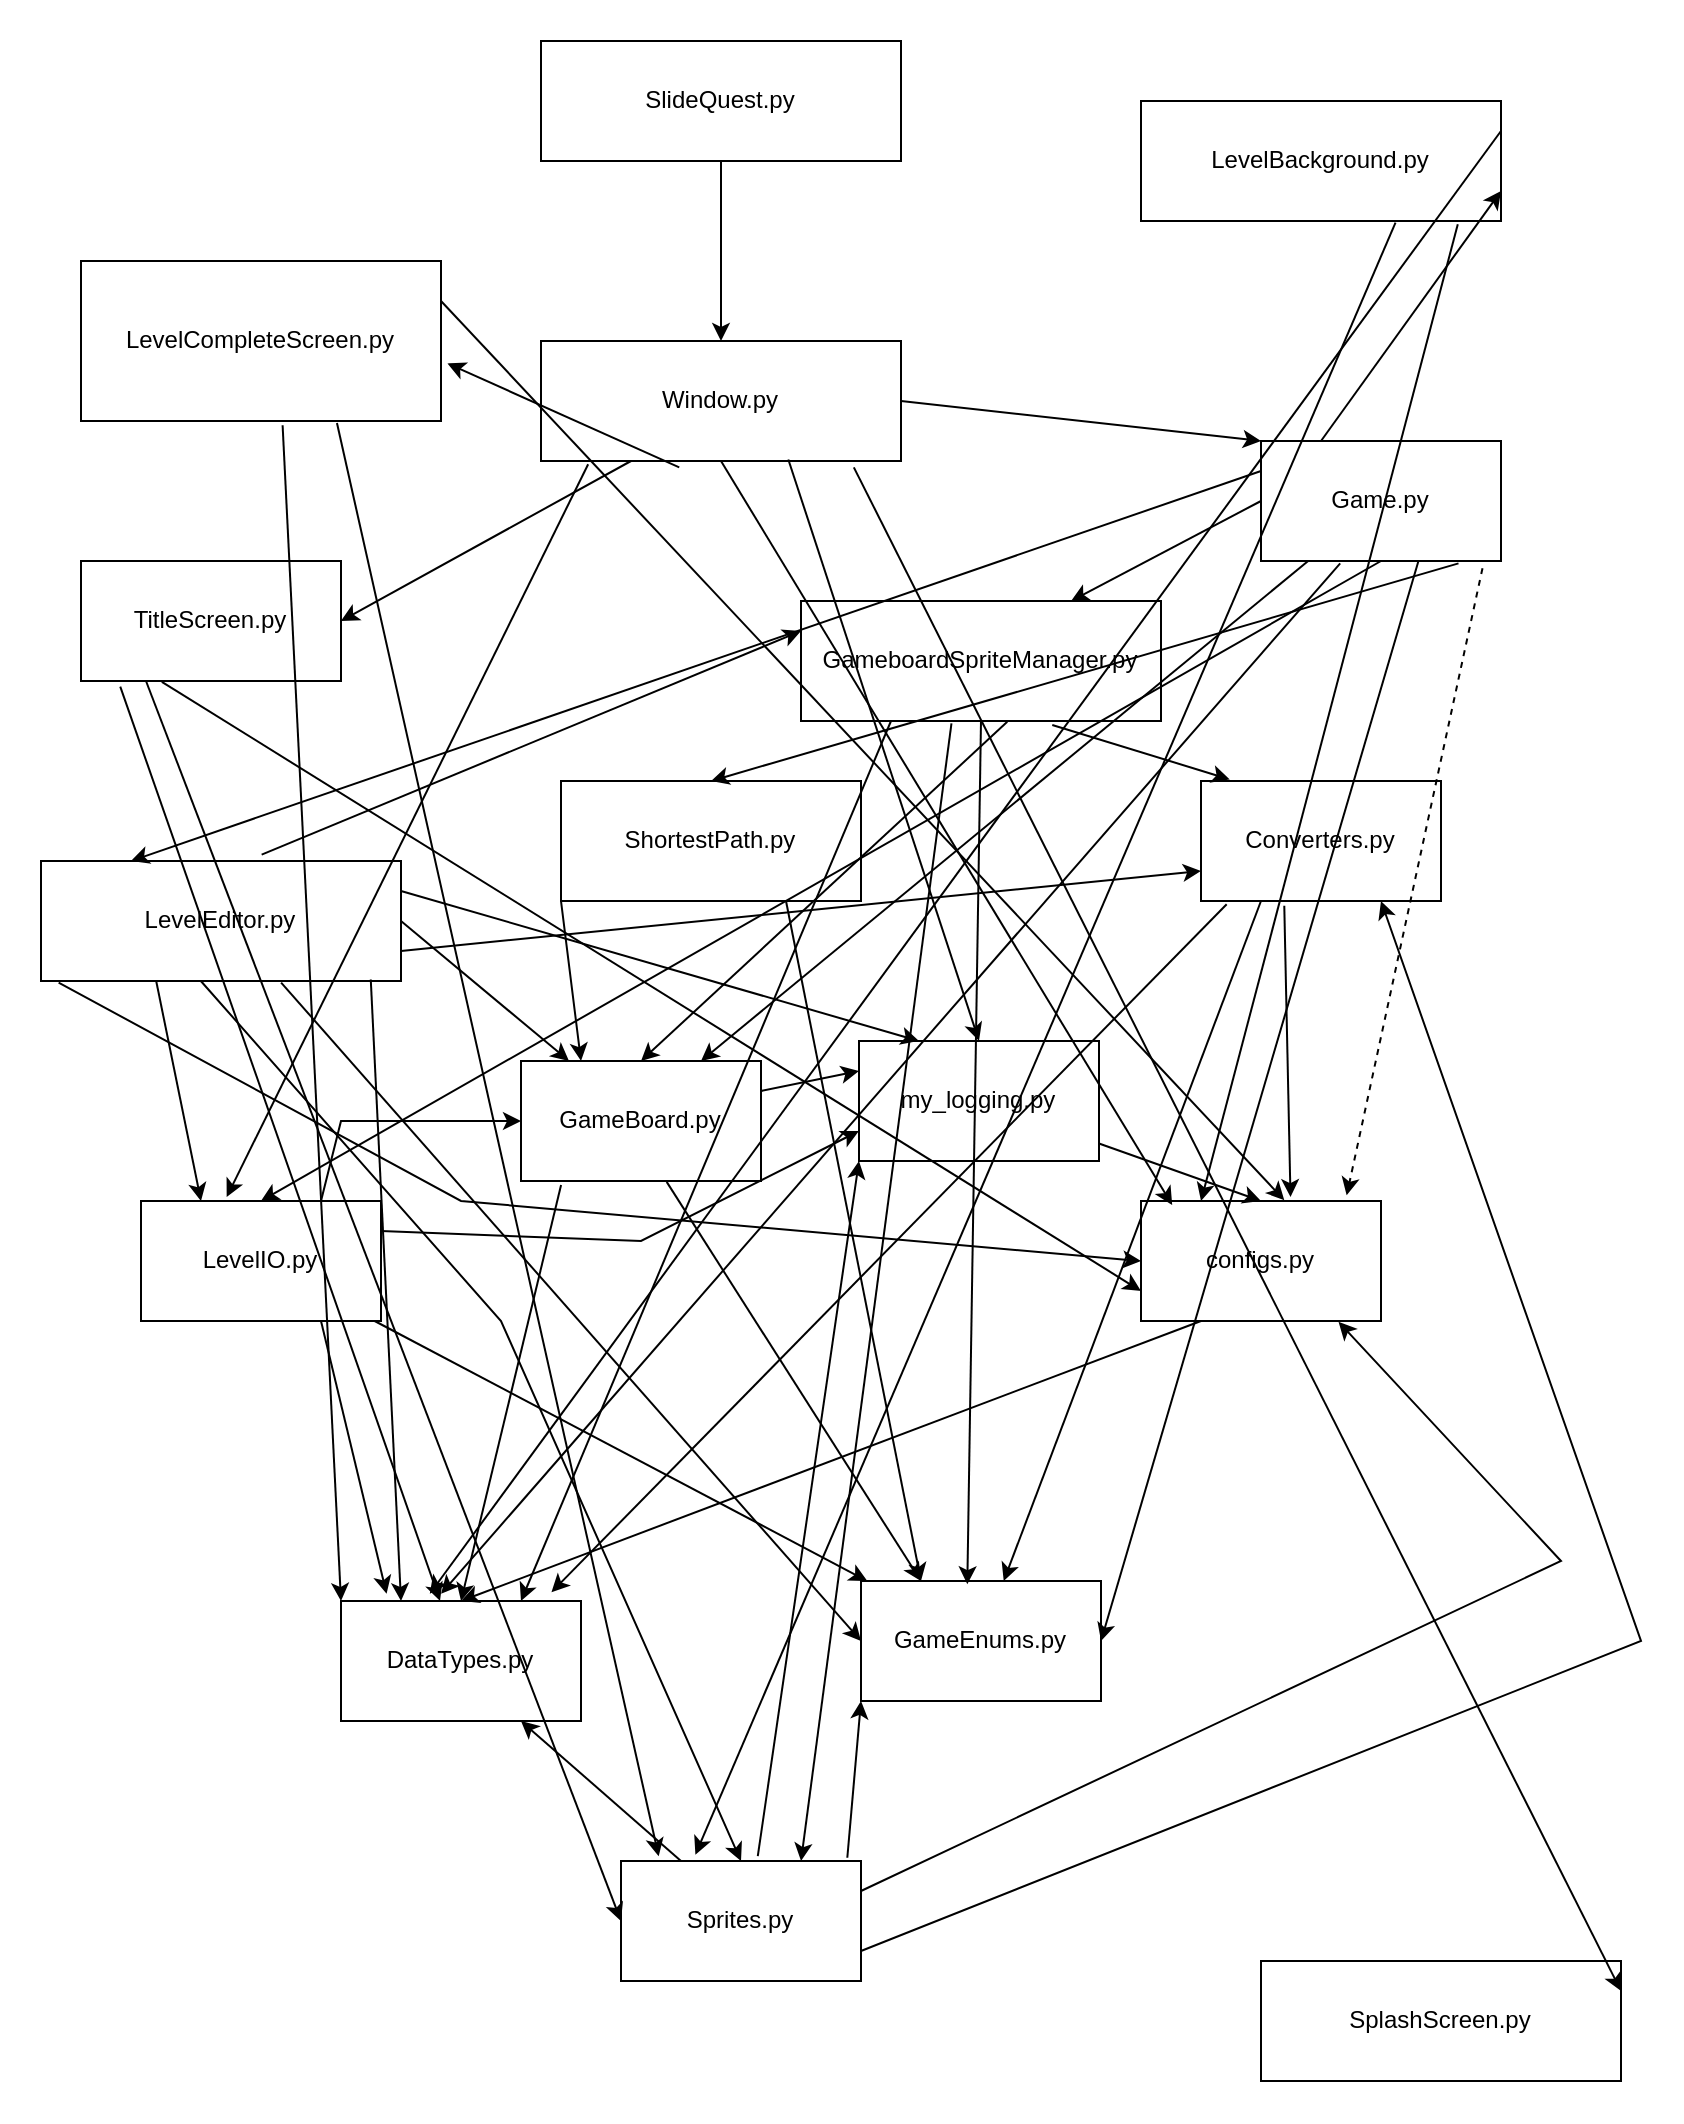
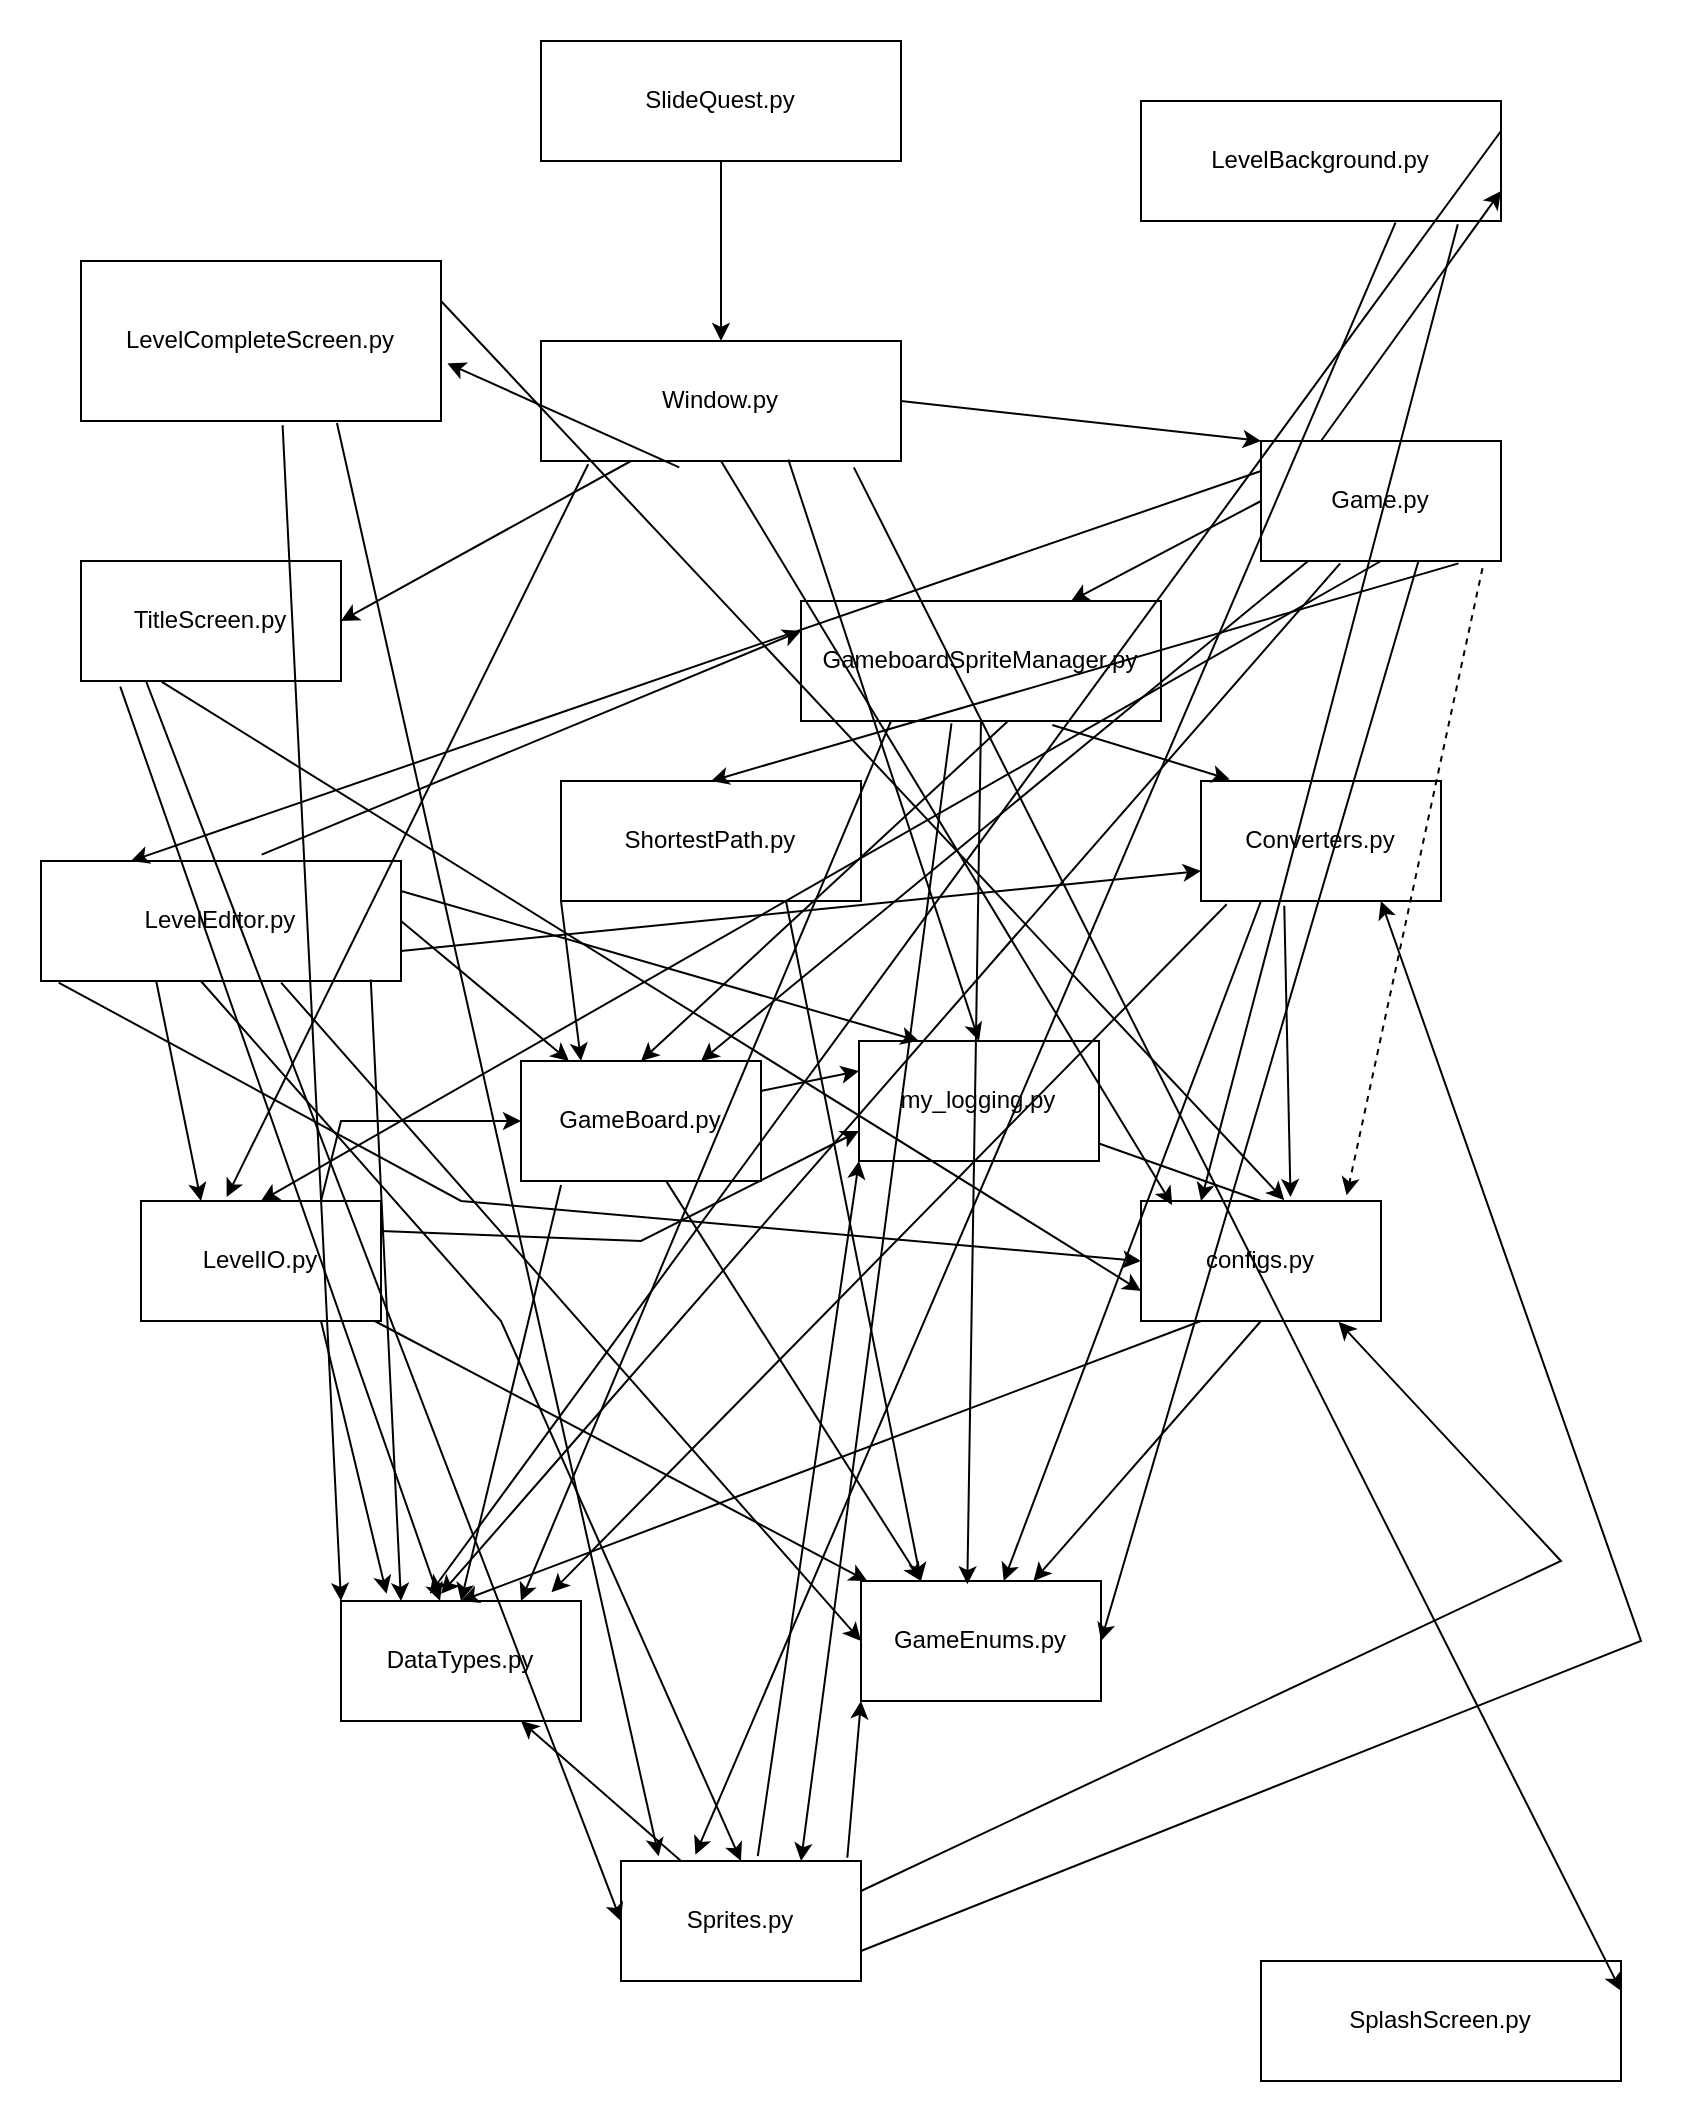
edge "my_logging.py" -> "configs.py": arrowhead classic -> none
edge "configs.py" -> "GameEnums.py": added
